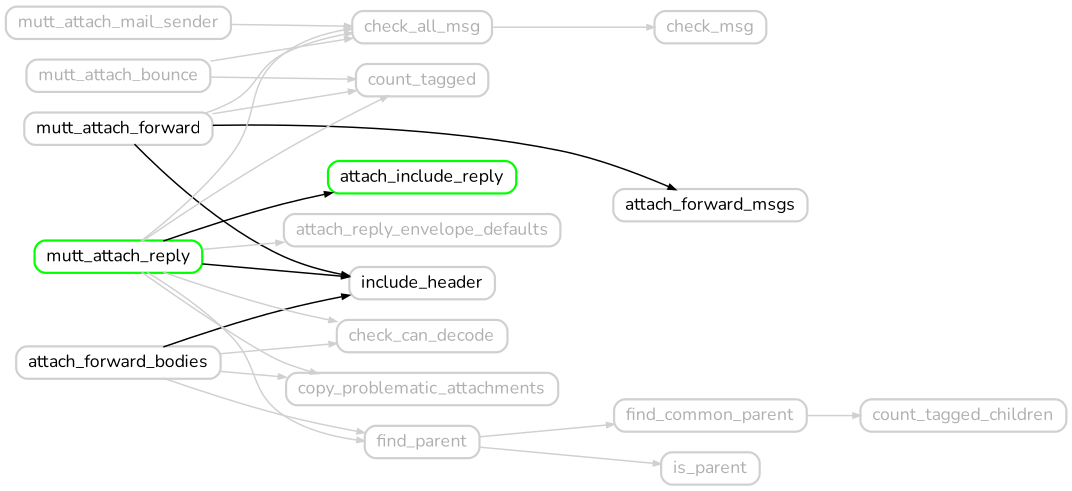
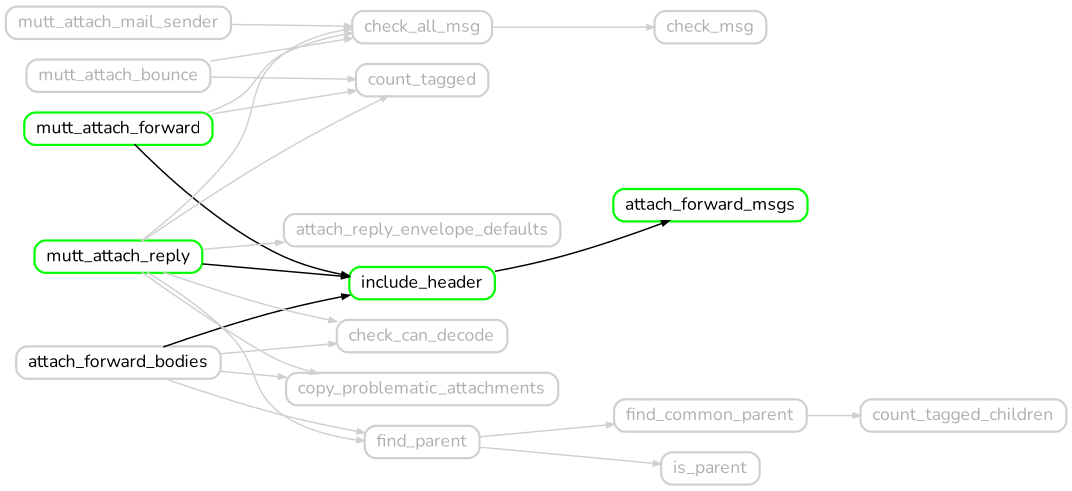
node "mutt_attach_forward": color #d0d0d0 -> #00ff00
edge "mutt_attach_forward" -> "attach_forward_msgs": now "include_header" -> "attach_forward_msgs"
node "attach_include_reply": removed
node "attach_forward_msgs": color #d0d0d0 -> #00ff00
node "include_header": color #d0d0d0 -> #00ff00
